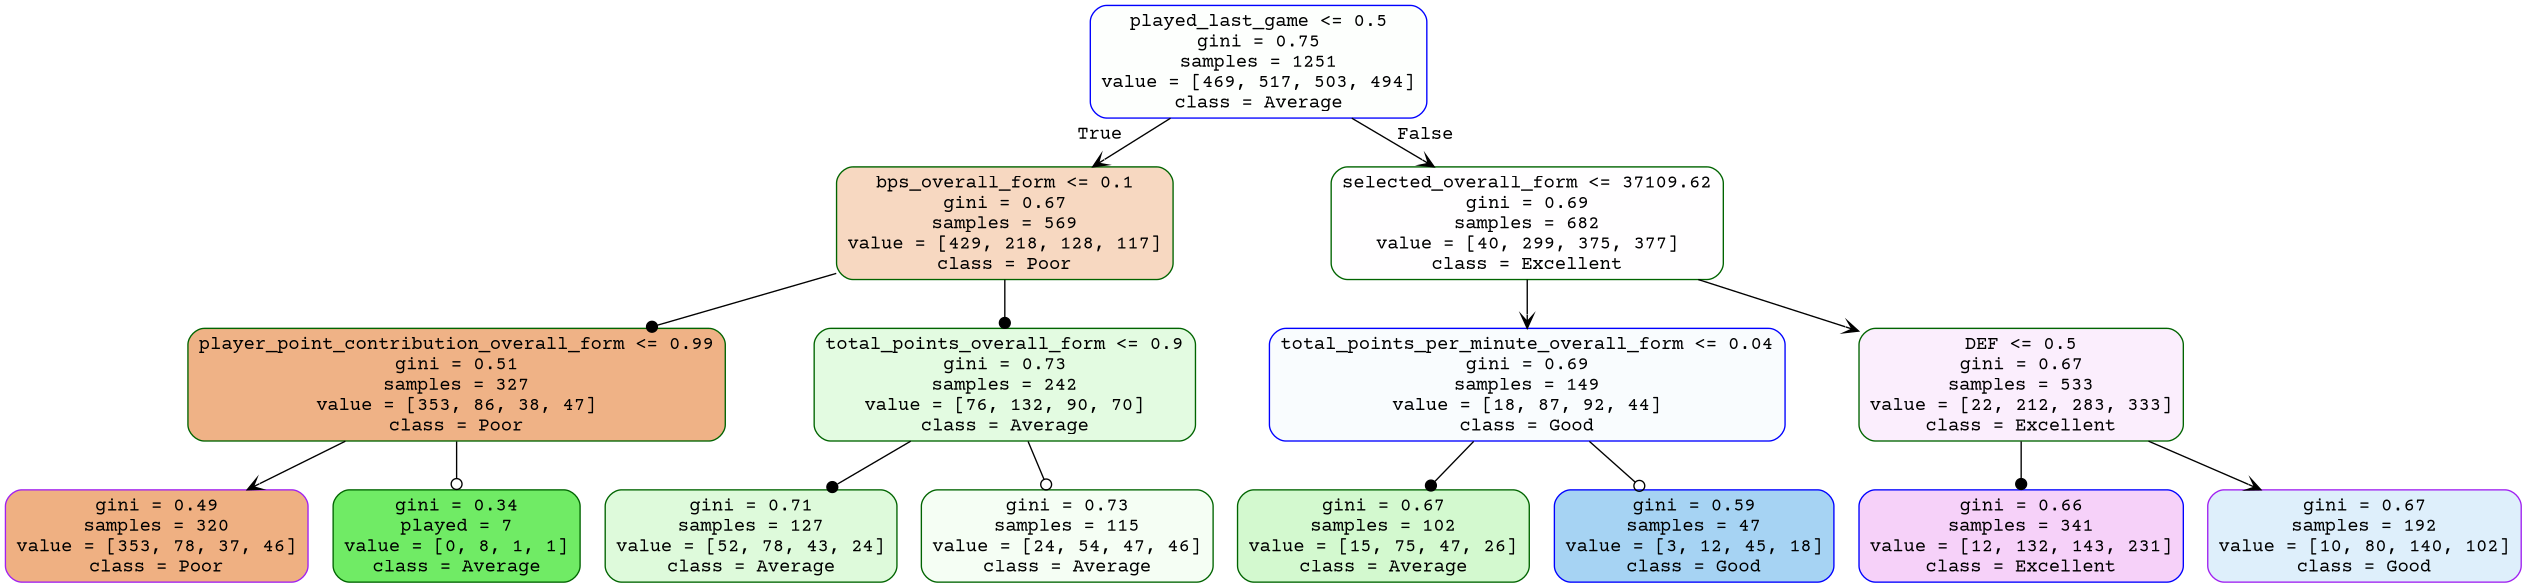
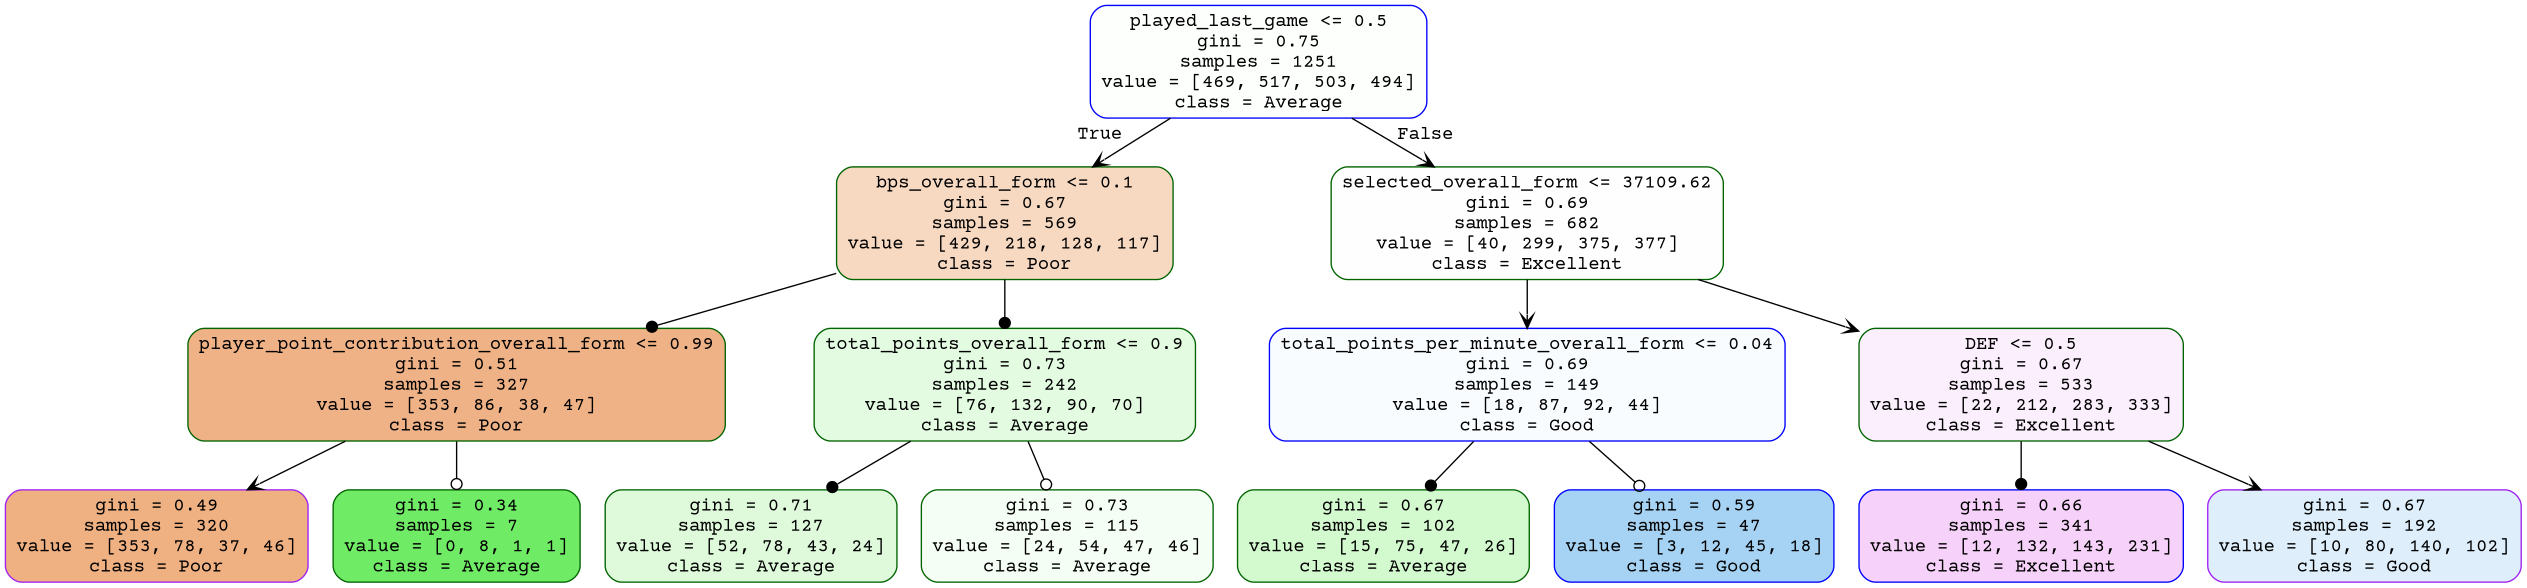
node "gini = 0.34 played = 7 value = [0, 8, 1, 1] class = Average": label "gini = 0.34 played = 7 value = [0, 8, 1, 1] class = Average" -> "gini = 0.34 samples = 7 value = [0, 8, 1, 1] class = Average"
